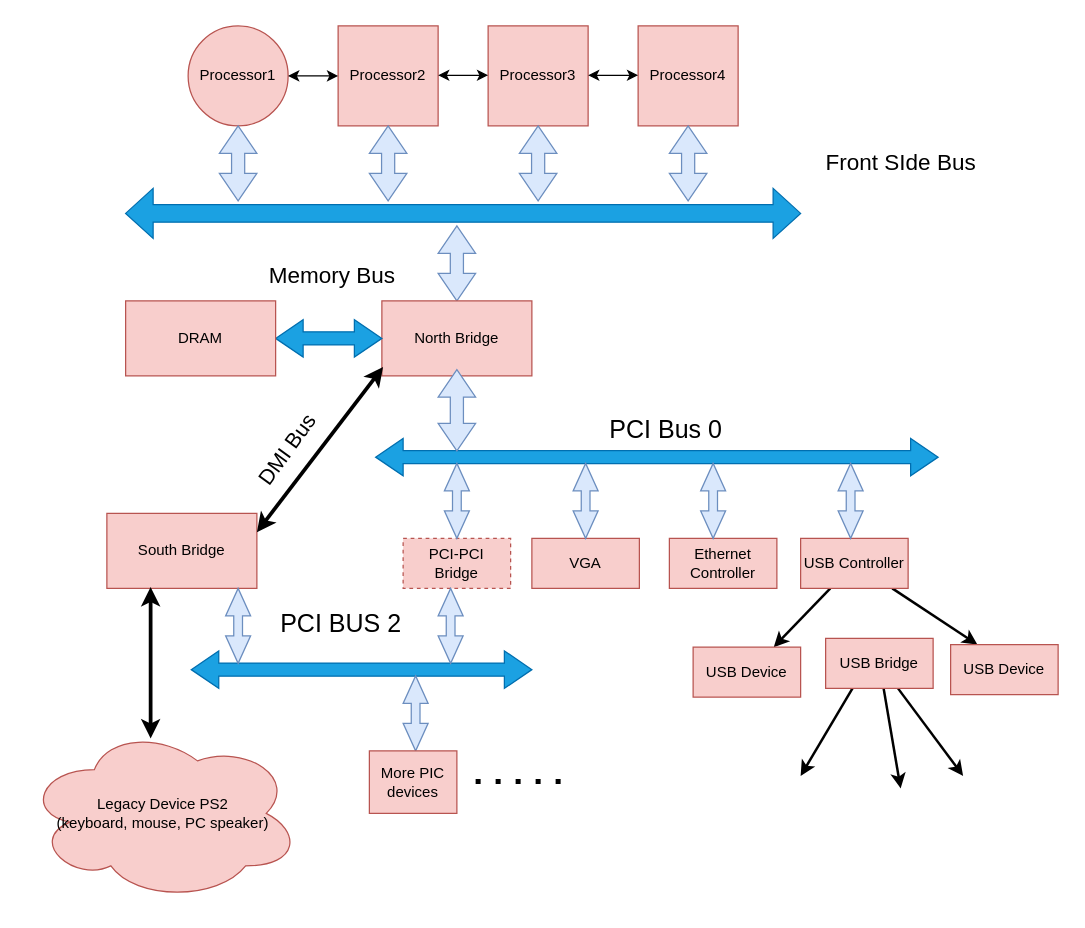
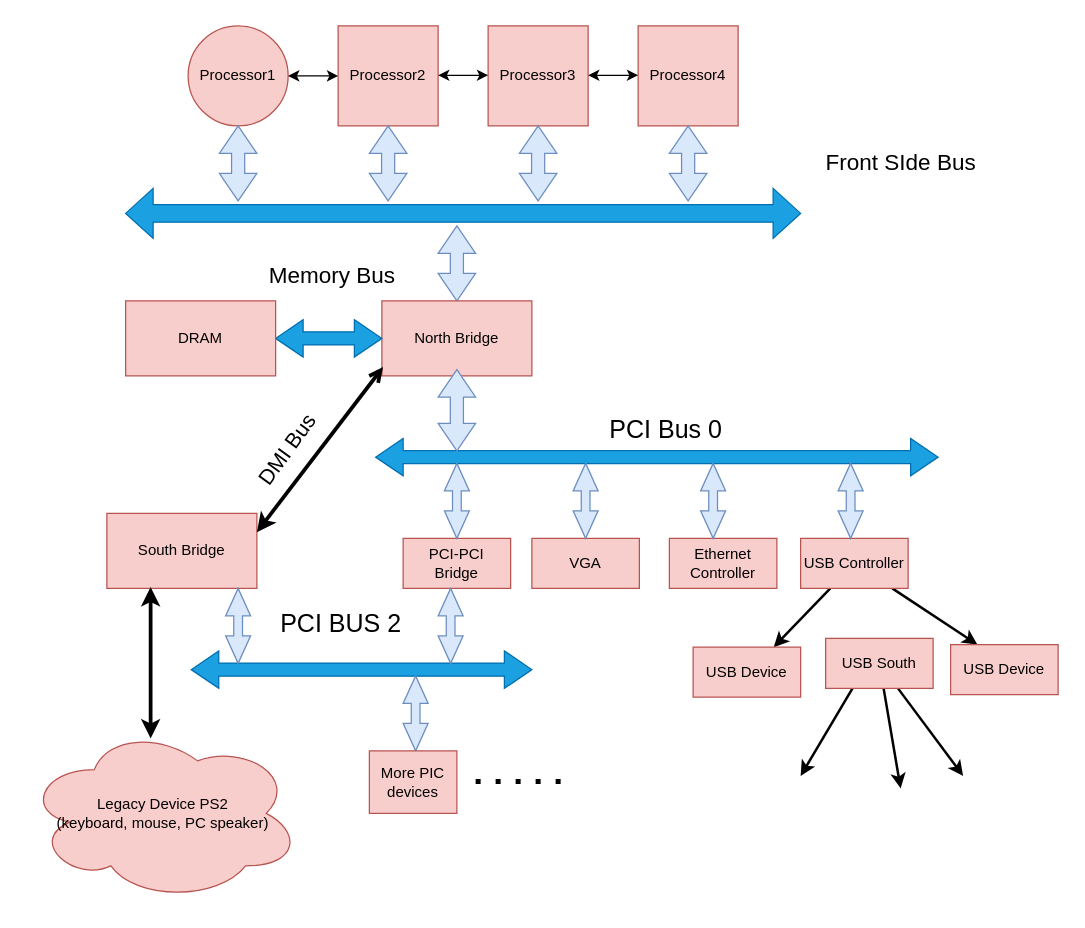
edge "North Bridge" -- "South Bridge": arrowhead classic -> open
node "PCI-PCI Bridge": style dashed -> solid
node "USB Bridge": label "USB Bridge" -> "USB South"
